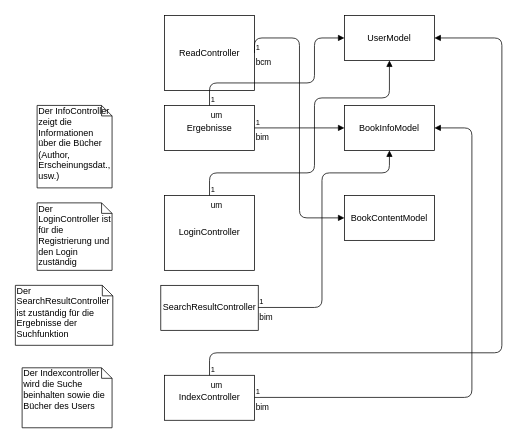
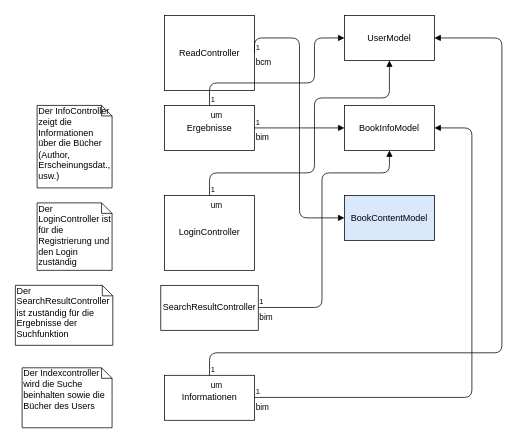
node "BookContentModel": fillcolor #ffffff -> #dae8fc
node "IndexController": label "IndexController" -> "Informationen"
